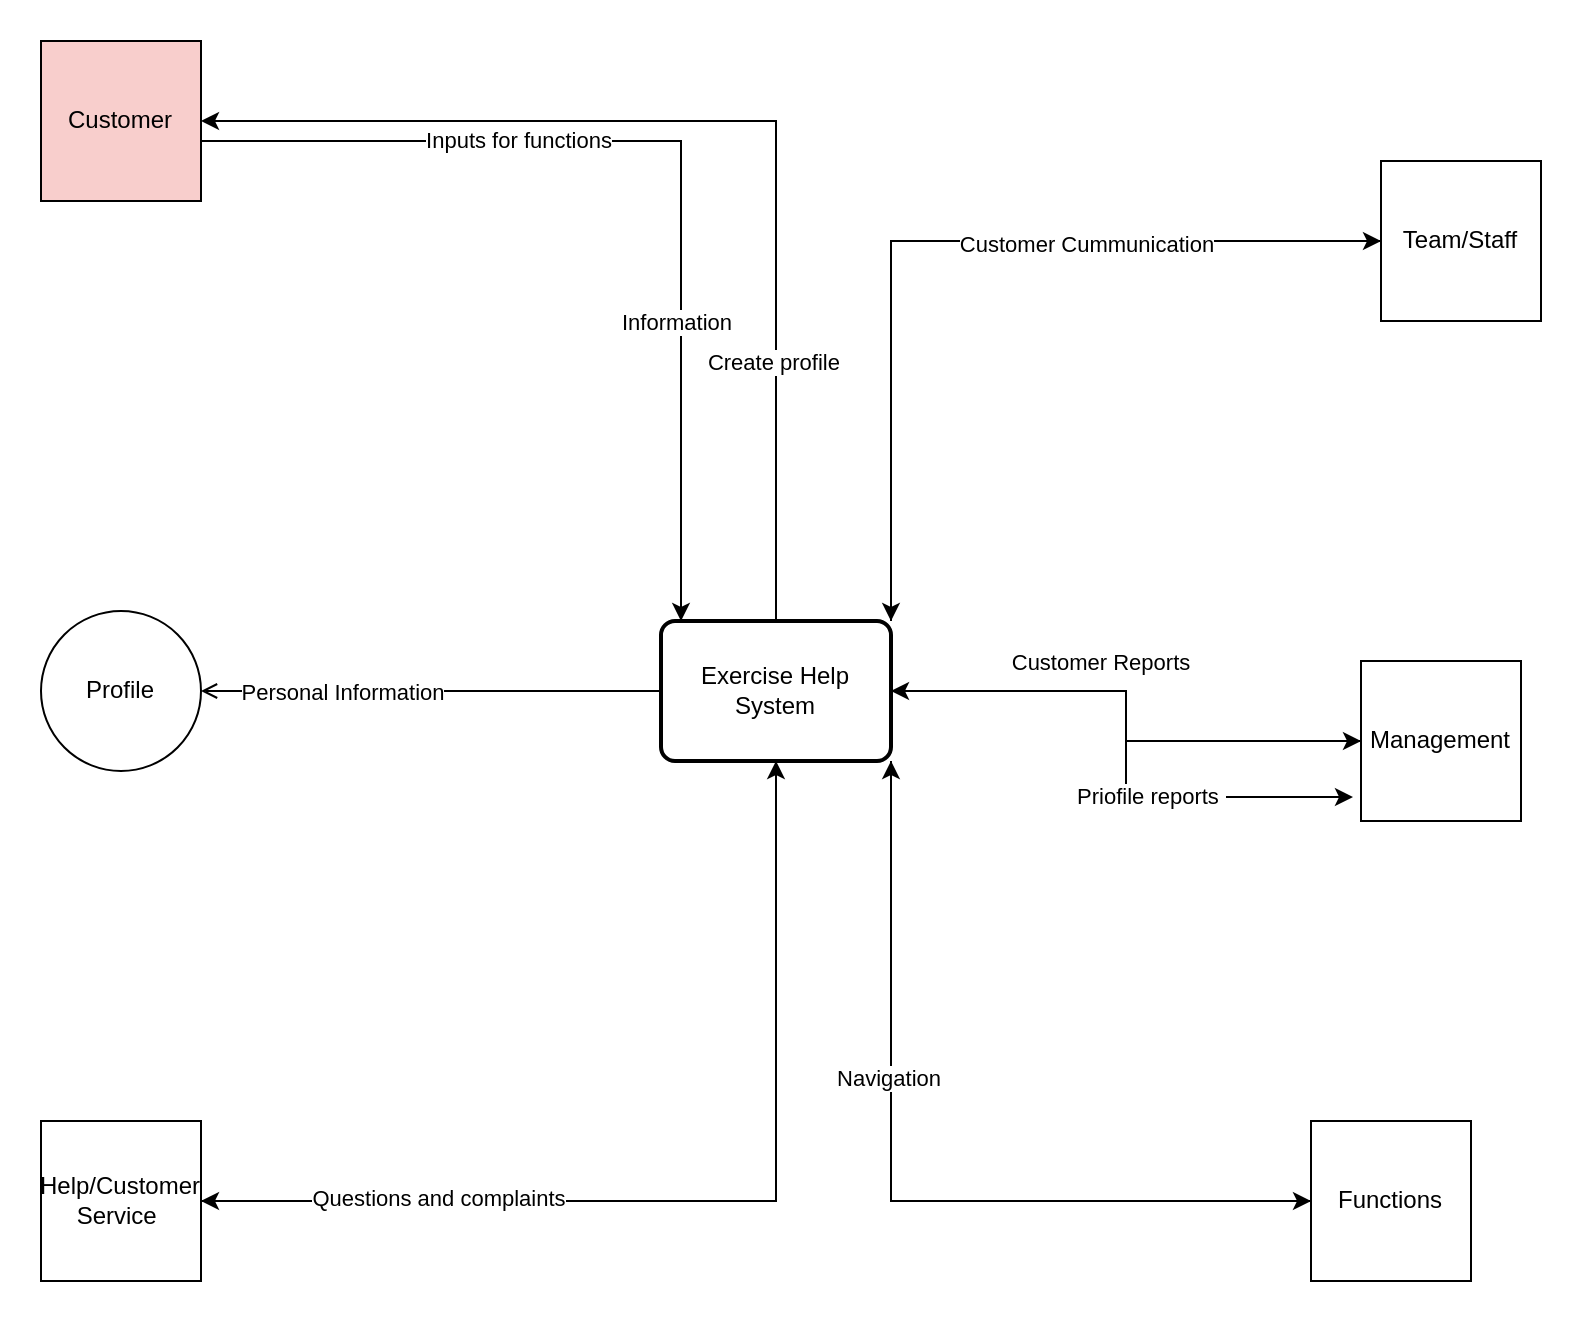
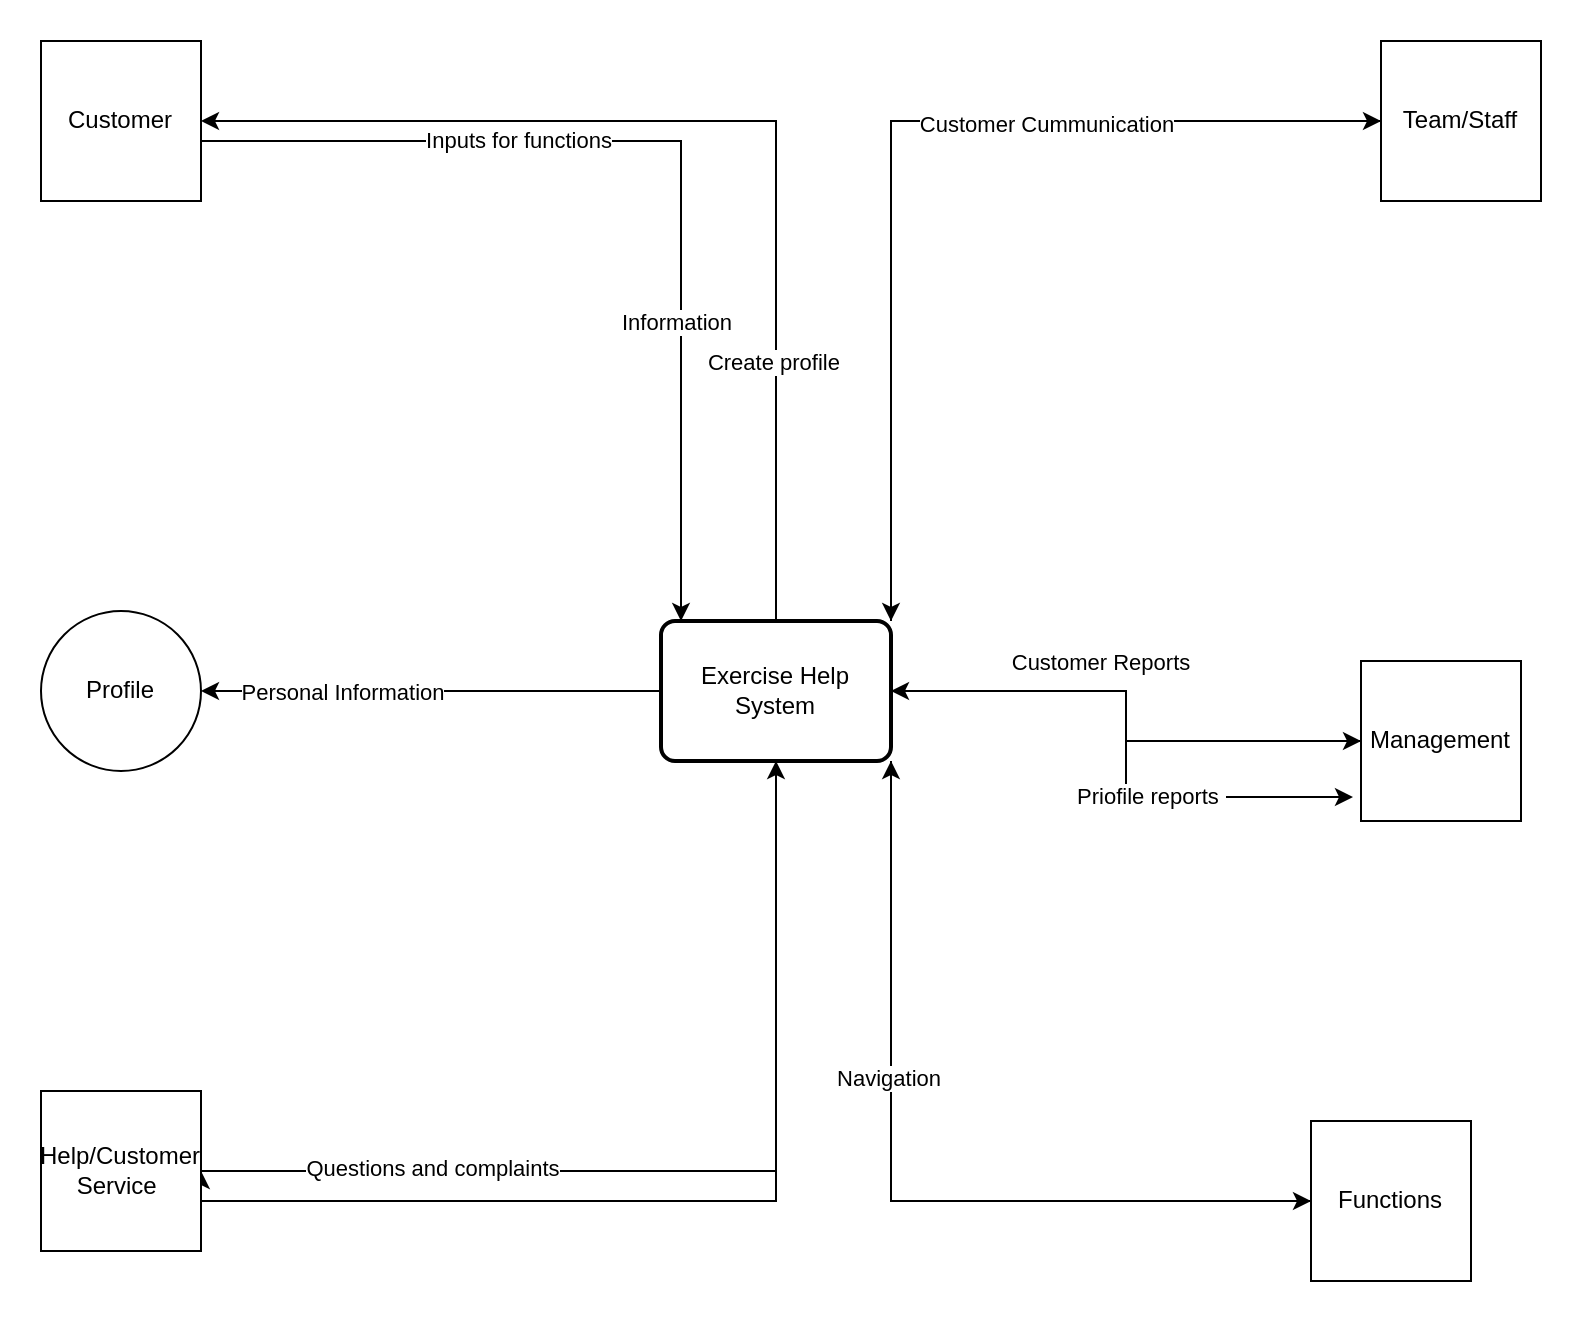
node "Customer": fillcolor #f8cecc -> #ffffff
node "Team/Staff": moved (1461, 241) -> (1461, 121)
edge "Exercise Help System" -> "Profile": arrowhead open -> classic
node "Help/Customer Service": moved (121, 1201) -> (121, 1171)
